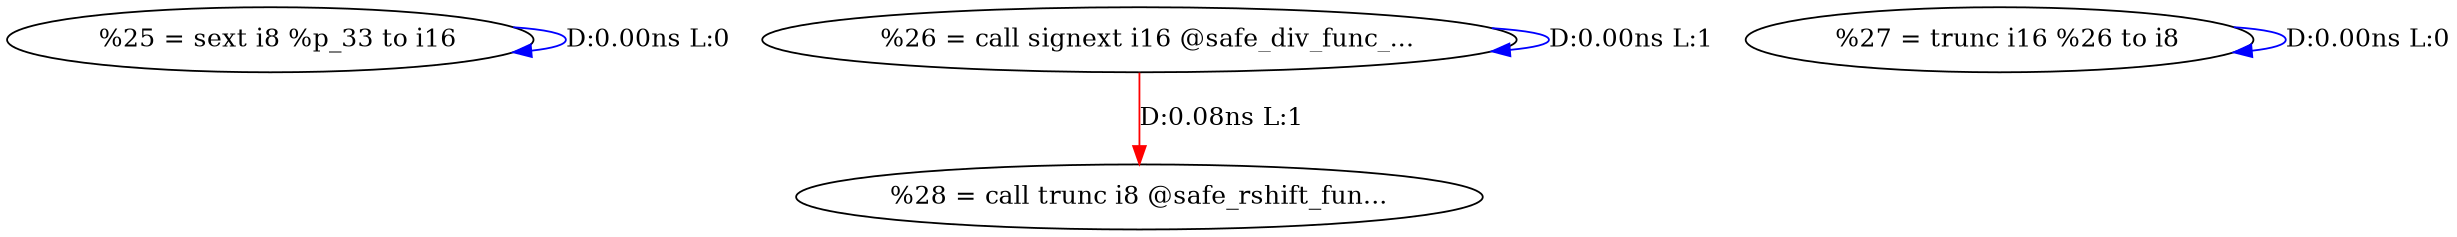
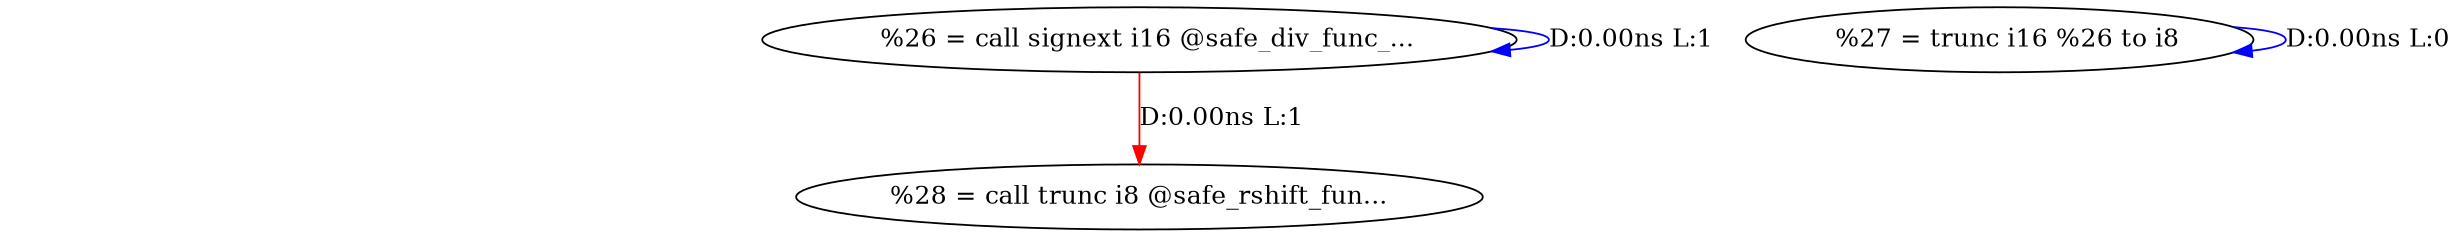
node "%25 = sext i8 %p_33 to i16": removed
edge "%26 = call signext i16 @safe_div_func_..." -> "%28 = call trunc i8 @safe_rshift_fun...": label "D:0.08ns L:1" -> "D:0.00ns L:1"
